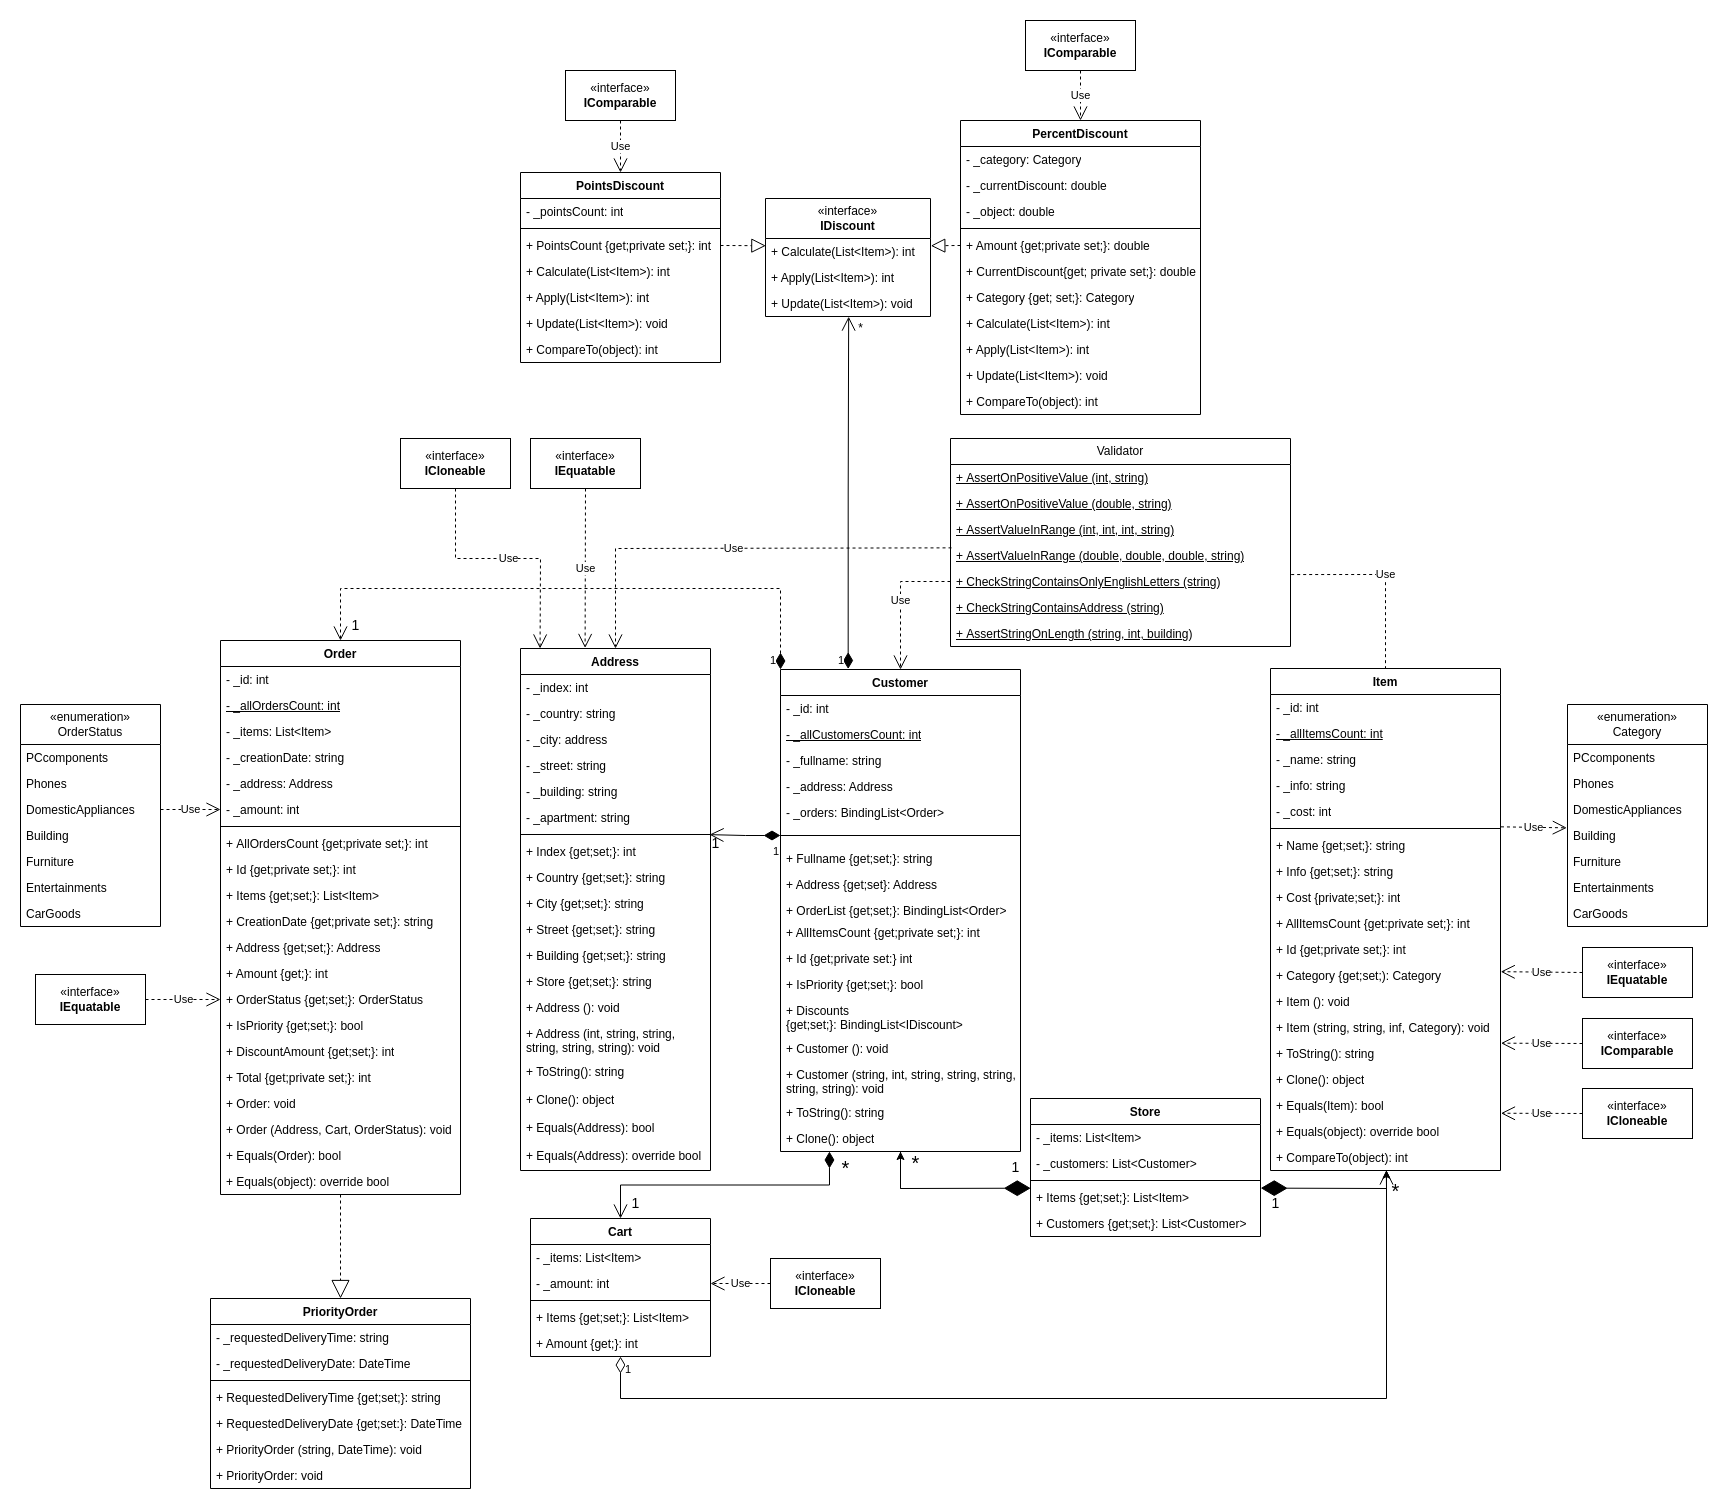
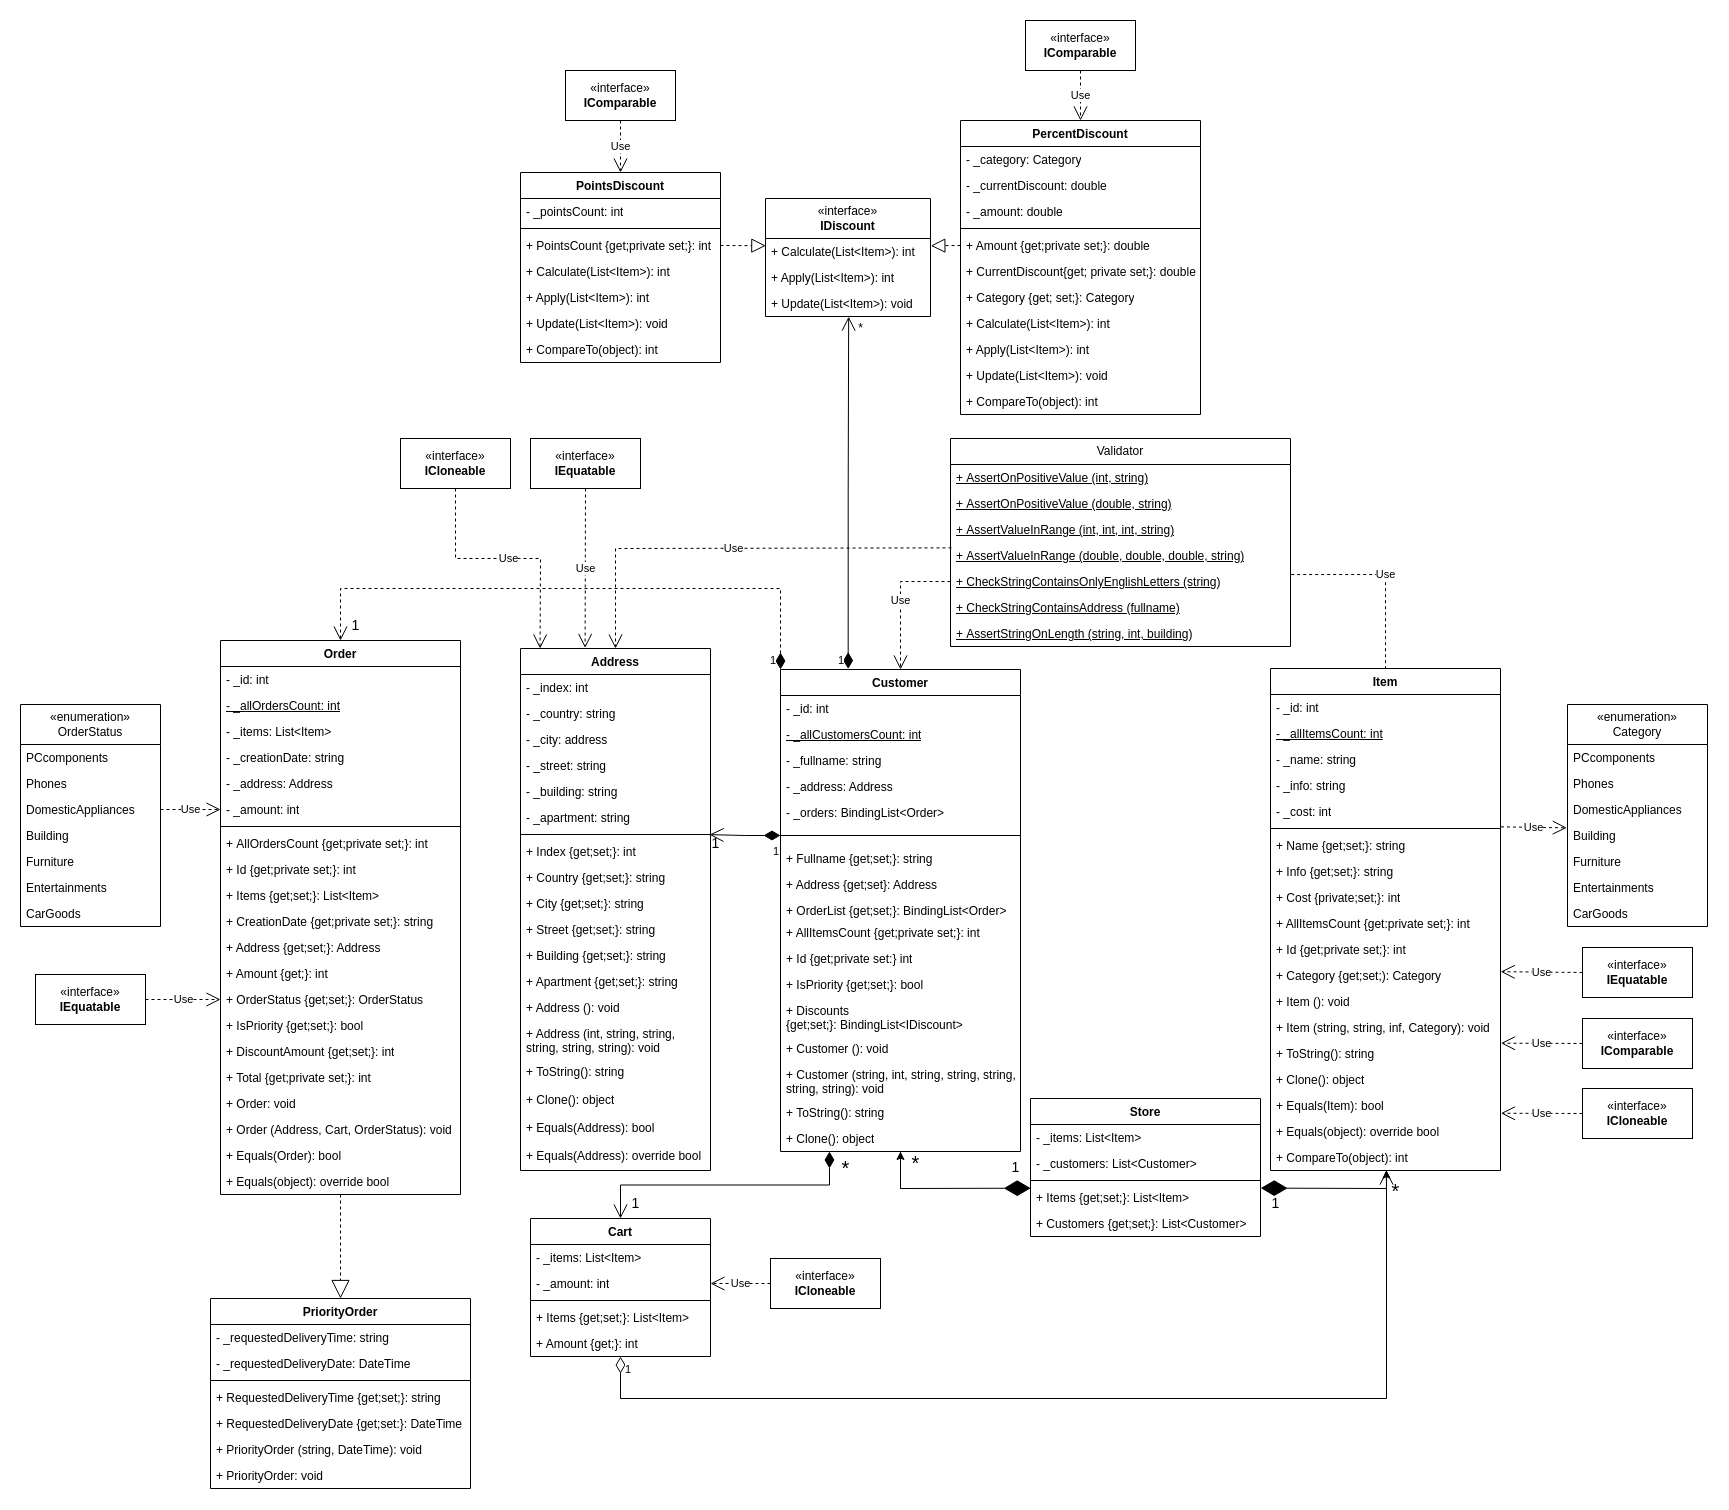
node "- _object: double": label "- _object: double" -> "- _amount: double"
node "+ CheckStringContainsAddress (string)": label "+ CheckStringContainsAddress (string)" -> "+ CheckStringContainsAddress (fullname)"
node "+ Store {get;set;}: string": label "+ Store {get;set;}: string" -> "+ Apartment {get;set;}: string"
